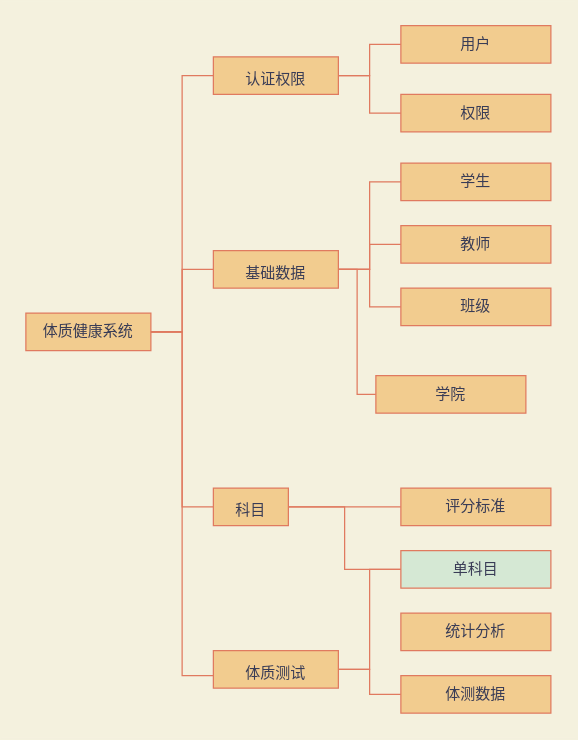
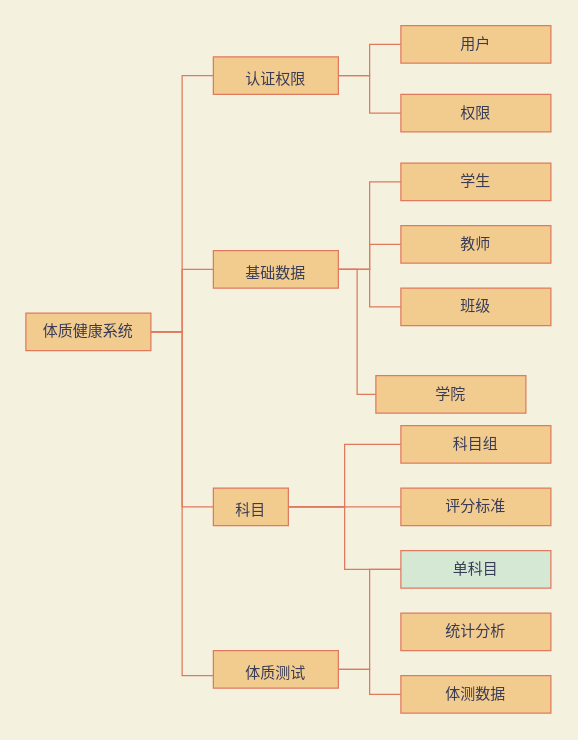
node "科目组": added
edge "科目组" -- "科目": added
